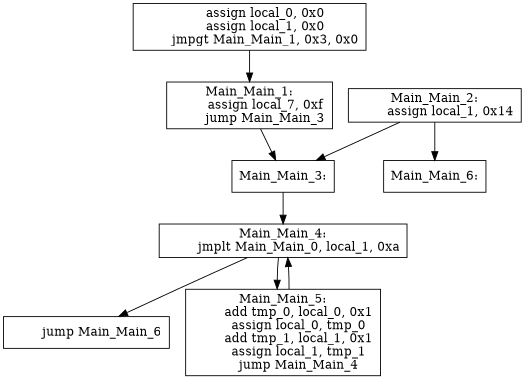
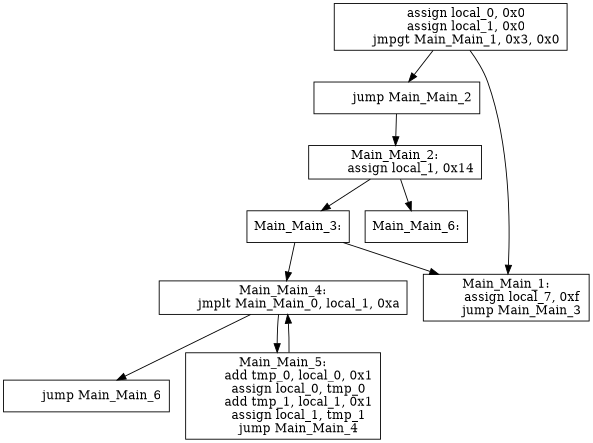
node "jump Main_Main_2": added
edge "Main_Main_1: assign local_7, 0xf jump Main_Main_3" -> "Main_Main_3:": reversed
